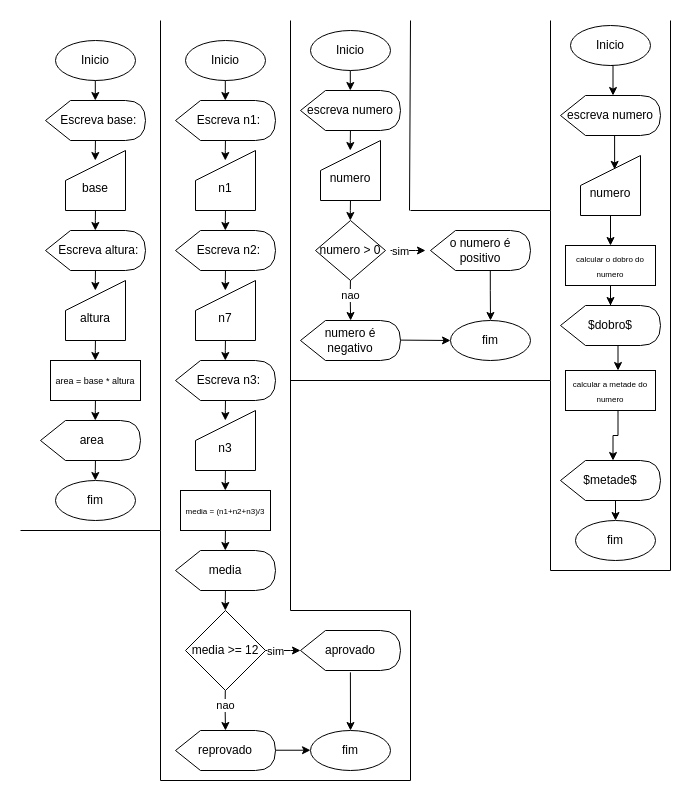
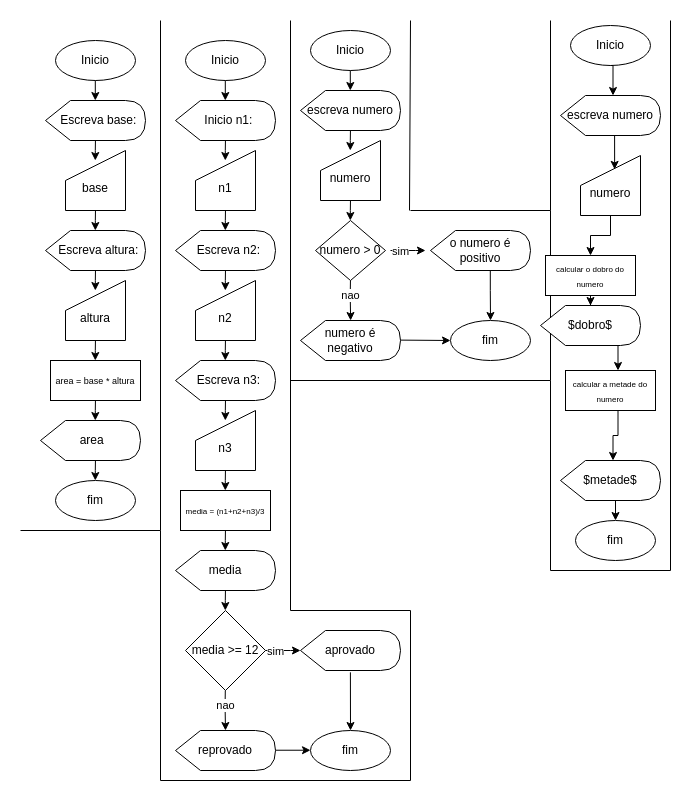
node "Escreva n1:": label "Escreva n1:" -> "Inicio n1:"
node "calcular o dobro do numero": moved (611, 266) -> (591, 276)
node "n7": label "n7" -> "n2"
node "$dobro$": moved (611, 326) -> (591, 326)
